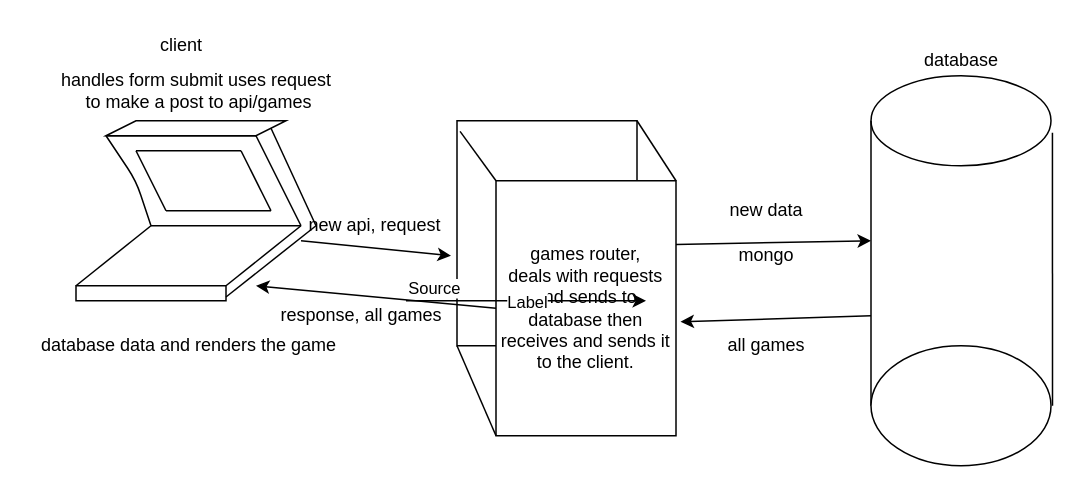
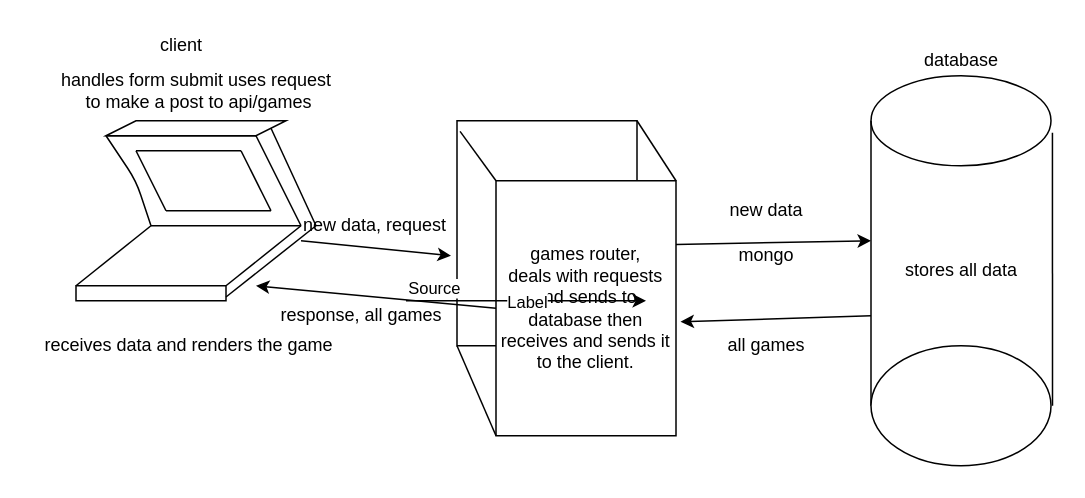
node "new api, request": label "new api, request" -> "new data, request"
node "stores all data": added
node "database data and renders the game": label "database data and renders the game" -> "receives data and renders the game"
